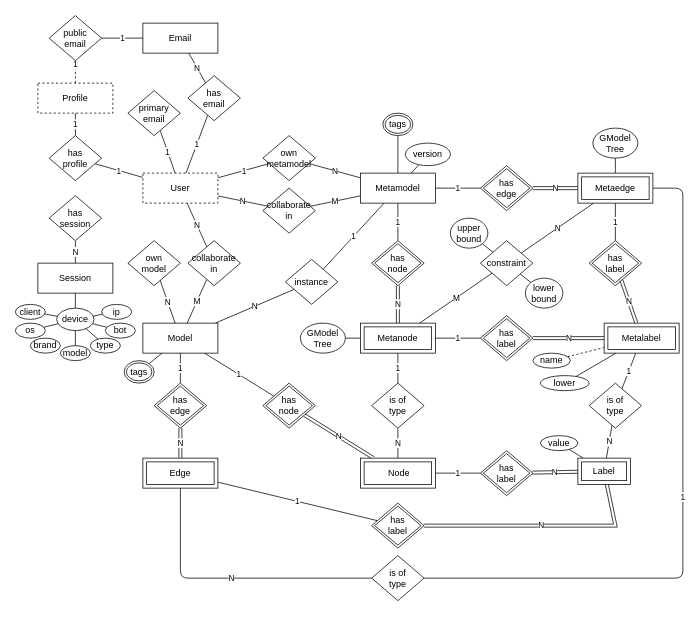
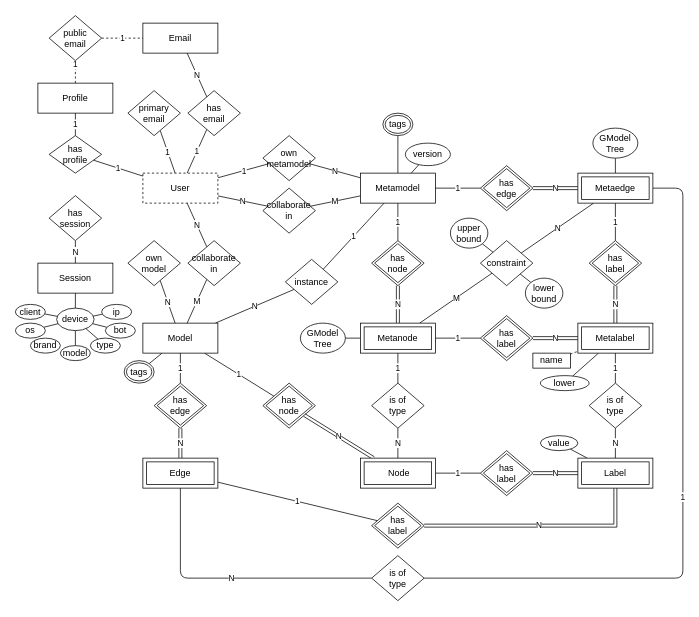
edge "public email" -- "Email": style solid -> dashed
node "Profile": style dashed -> solid
node "has email": moved (214, 98) -> (214, 113)
node "has profile": size 53x45 -> 53x38
node "Metalabel": moved (642, 338) -> (615, 338)
node "name": shape ellipse -> rectangle
node "Label": size 53x26 -> 75x30
